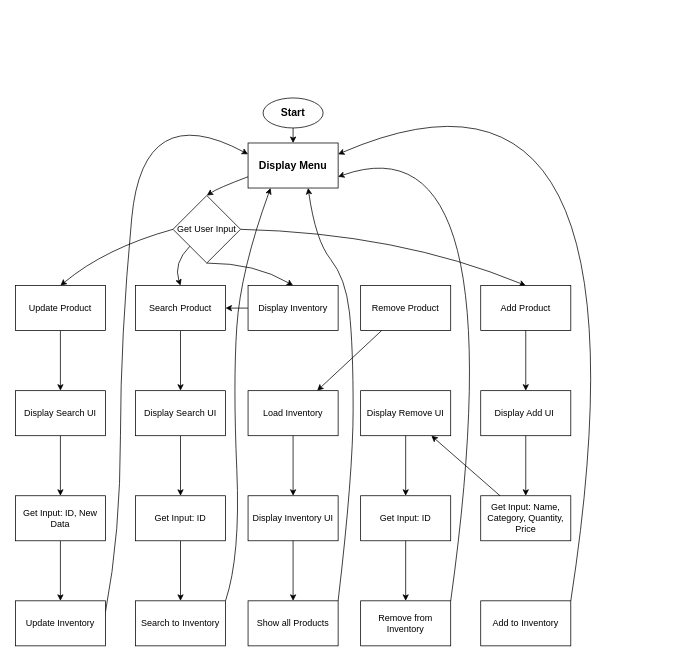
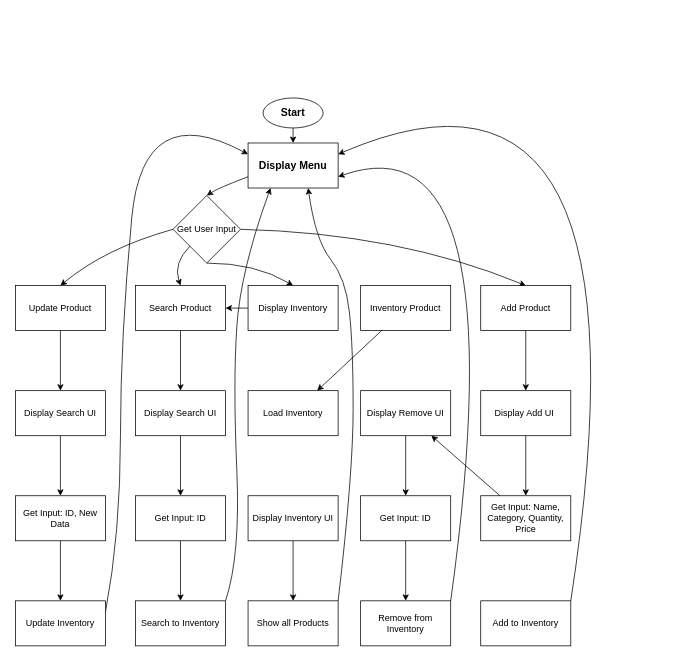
node "Remove Product": label "Remove Product" -> "Inventory Product"
edge "Load Inventory" -> "Display Inventory UI": removed
